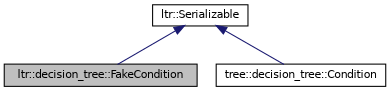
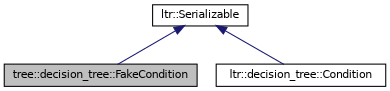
node "ltr::decision_tree::FakeCondition": label "ltr::decision_tree::FakeCondition" -> "tree::decision_tree::FakeCondition"
node "tree::decision_tree::Condition": label "tree::decision_tree::Condition" -> "ltr::decision_tree::Condition"
